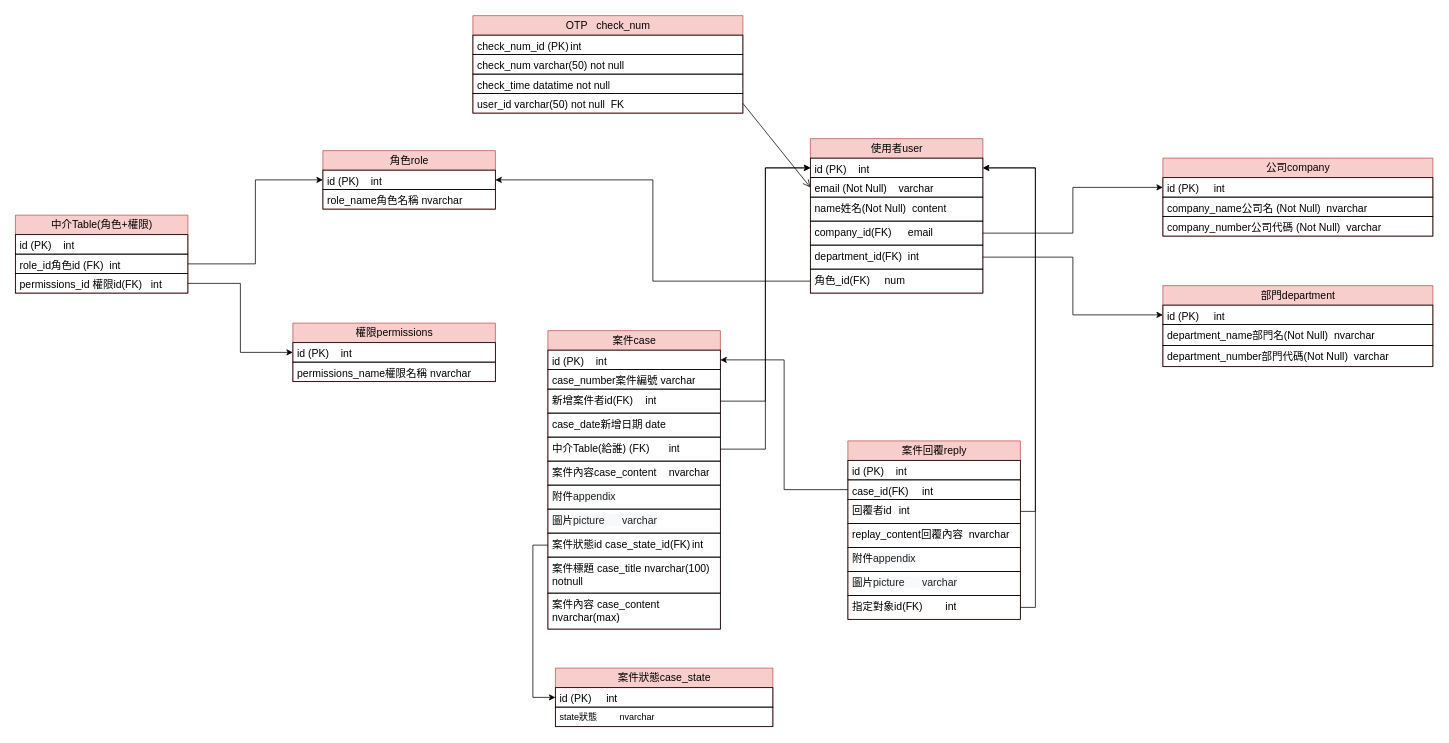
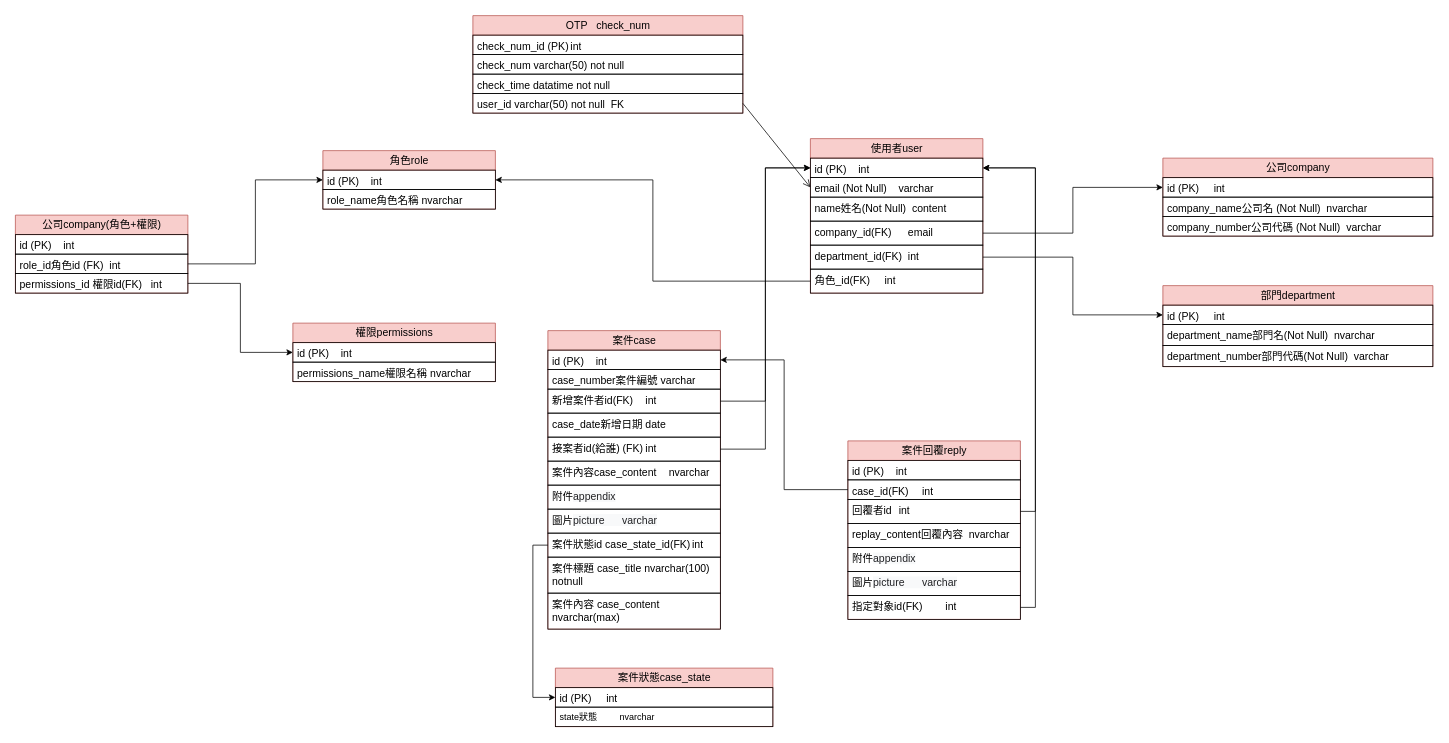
node "中介Table(角色+權限)": label "中介Table(角色+權限)" -> "公司company(角色+權限)"
node "角色_id(FK) num": label "角色_id(FK) num" -> "角色_id(FK) int"
node "中介Table(給誰) (FK) int": label "中介Table(給誰) (FK) int" -> "接案者id(給誰) (FK) int"
